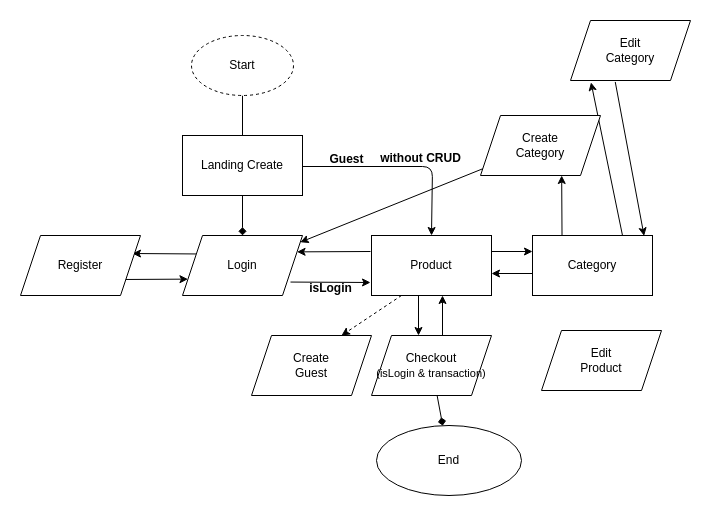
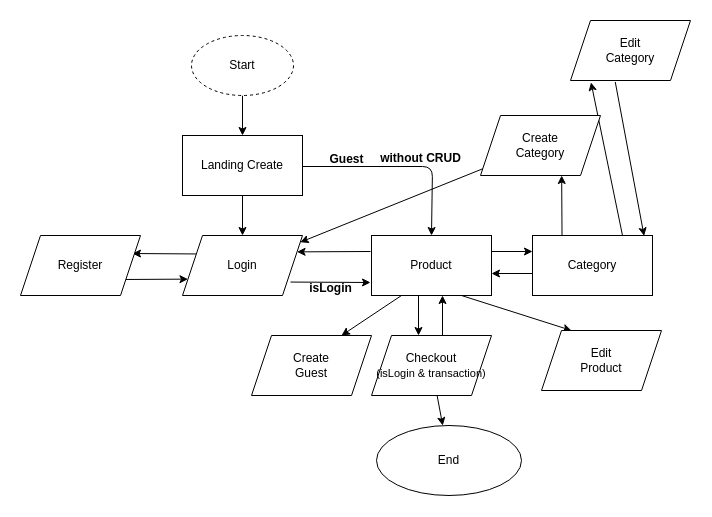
edge "Start" -- "Landing Create": arrowhead none -> classic
edge "Landing Create" -> "Login": arrowhead diamond -> classic
edge "Product" -> "Edit Product": added
edge "Product" -> "Create Guest": style dashed -> solid
edge "Checkout (isLogin & transaction)" -> "End": arrowhead diamond -> classic
